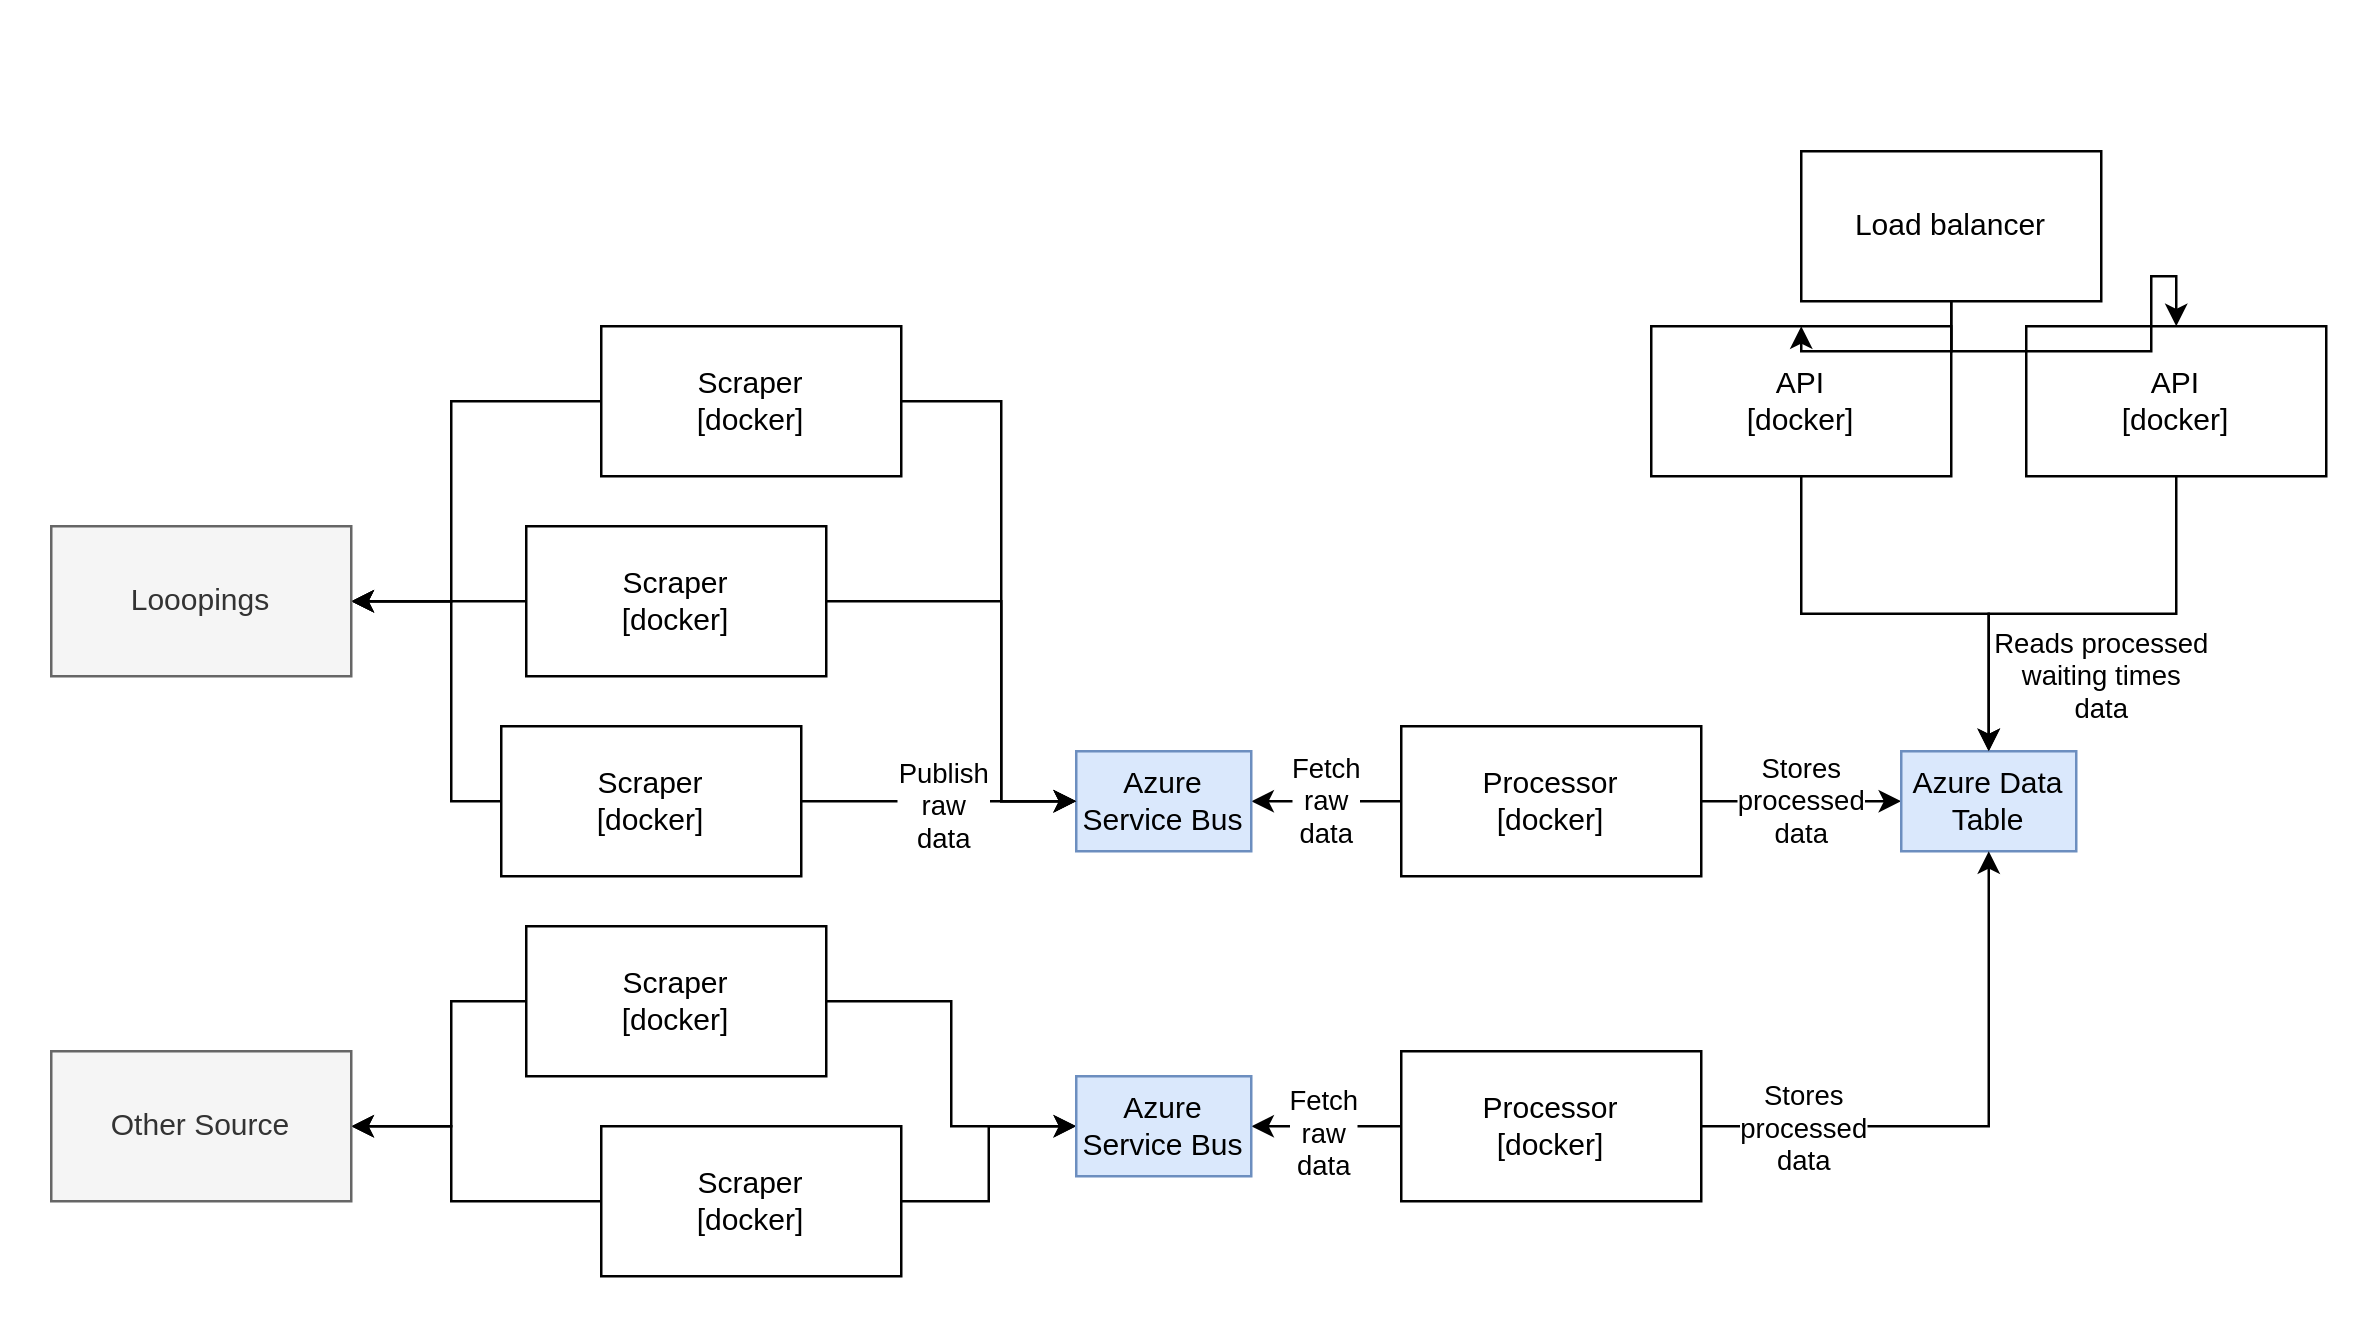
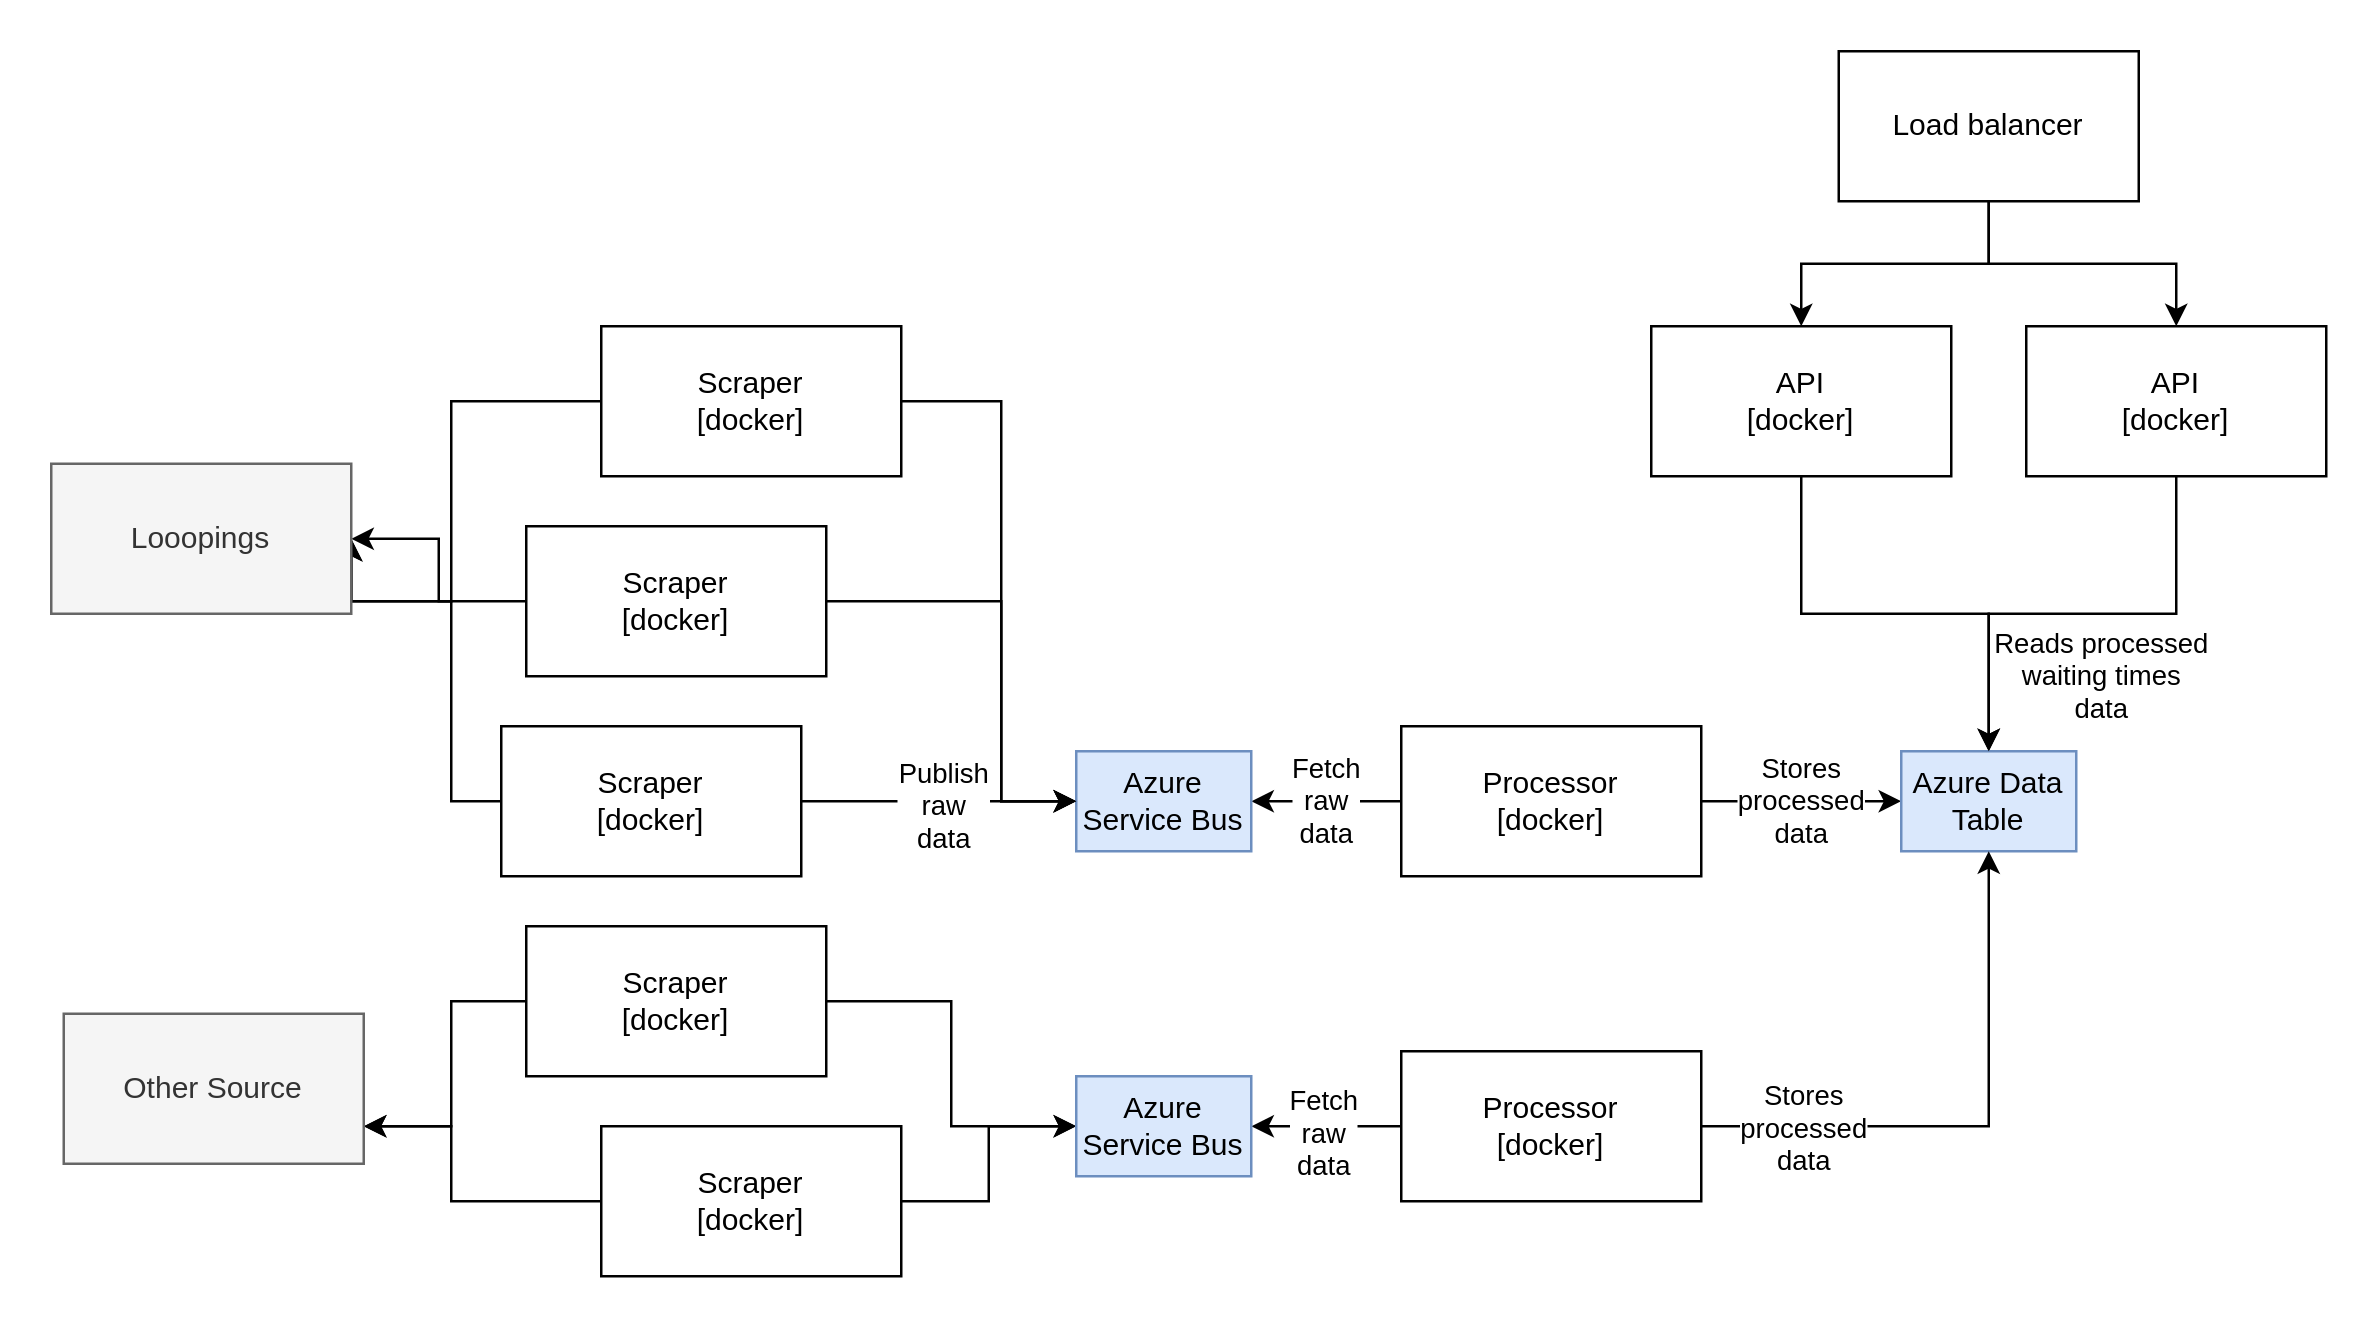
node "Load balancer": moved (1951, 226) -> (1989, 126)
node "Looopings": moved (201, 601) -> (201, 539)
node "Other Source": moved (201, 1126) -> (214, 1089)
